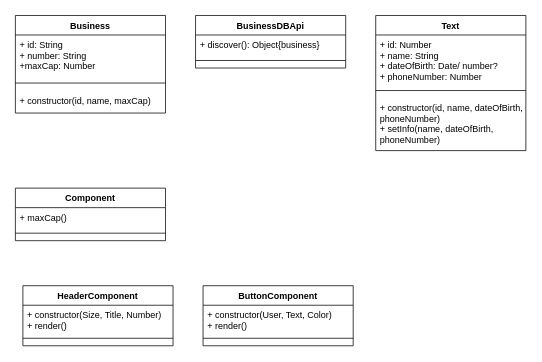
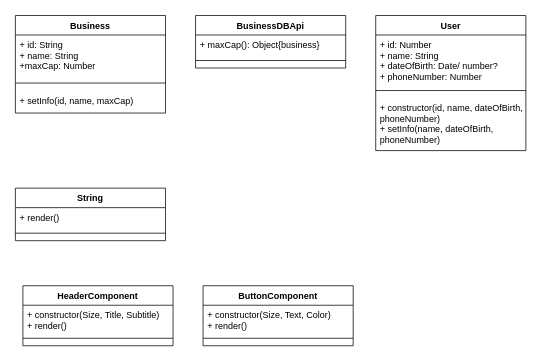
node "Text": label "Text" -> "User"
node "+ id: String + number: String +maxCap: Number": label "+ id: String + number: String +maxCap: Number" -> "+ id: String + name: String +maxCap: Number"
node "+ discover(): Object{business}": label "+ discover(): Object{business}" -> "+ maxCap(): Object{business}"
node "+ constructor(id, name, maxCap)": label "+ constructor(id, name, maxCap)" -> "+ setInfo(id, name, maxCap)"
node "Component": label "Component" -> "String"
node "+ maxCap()": label "+ maxCap()" -> "+ render()"
node "+ constructor(Size, Title, Number) + render()": label "+ constructor(Size, Title, Number) + render()" -> "+ constructor(Size, Title, Subtitle) + render()"
node "+ constructor(User, Text, Color) + render()": label "+ constructor(User, Text, Color) + render()" -> "+ constructor(Size, Text, Color) + render()"
